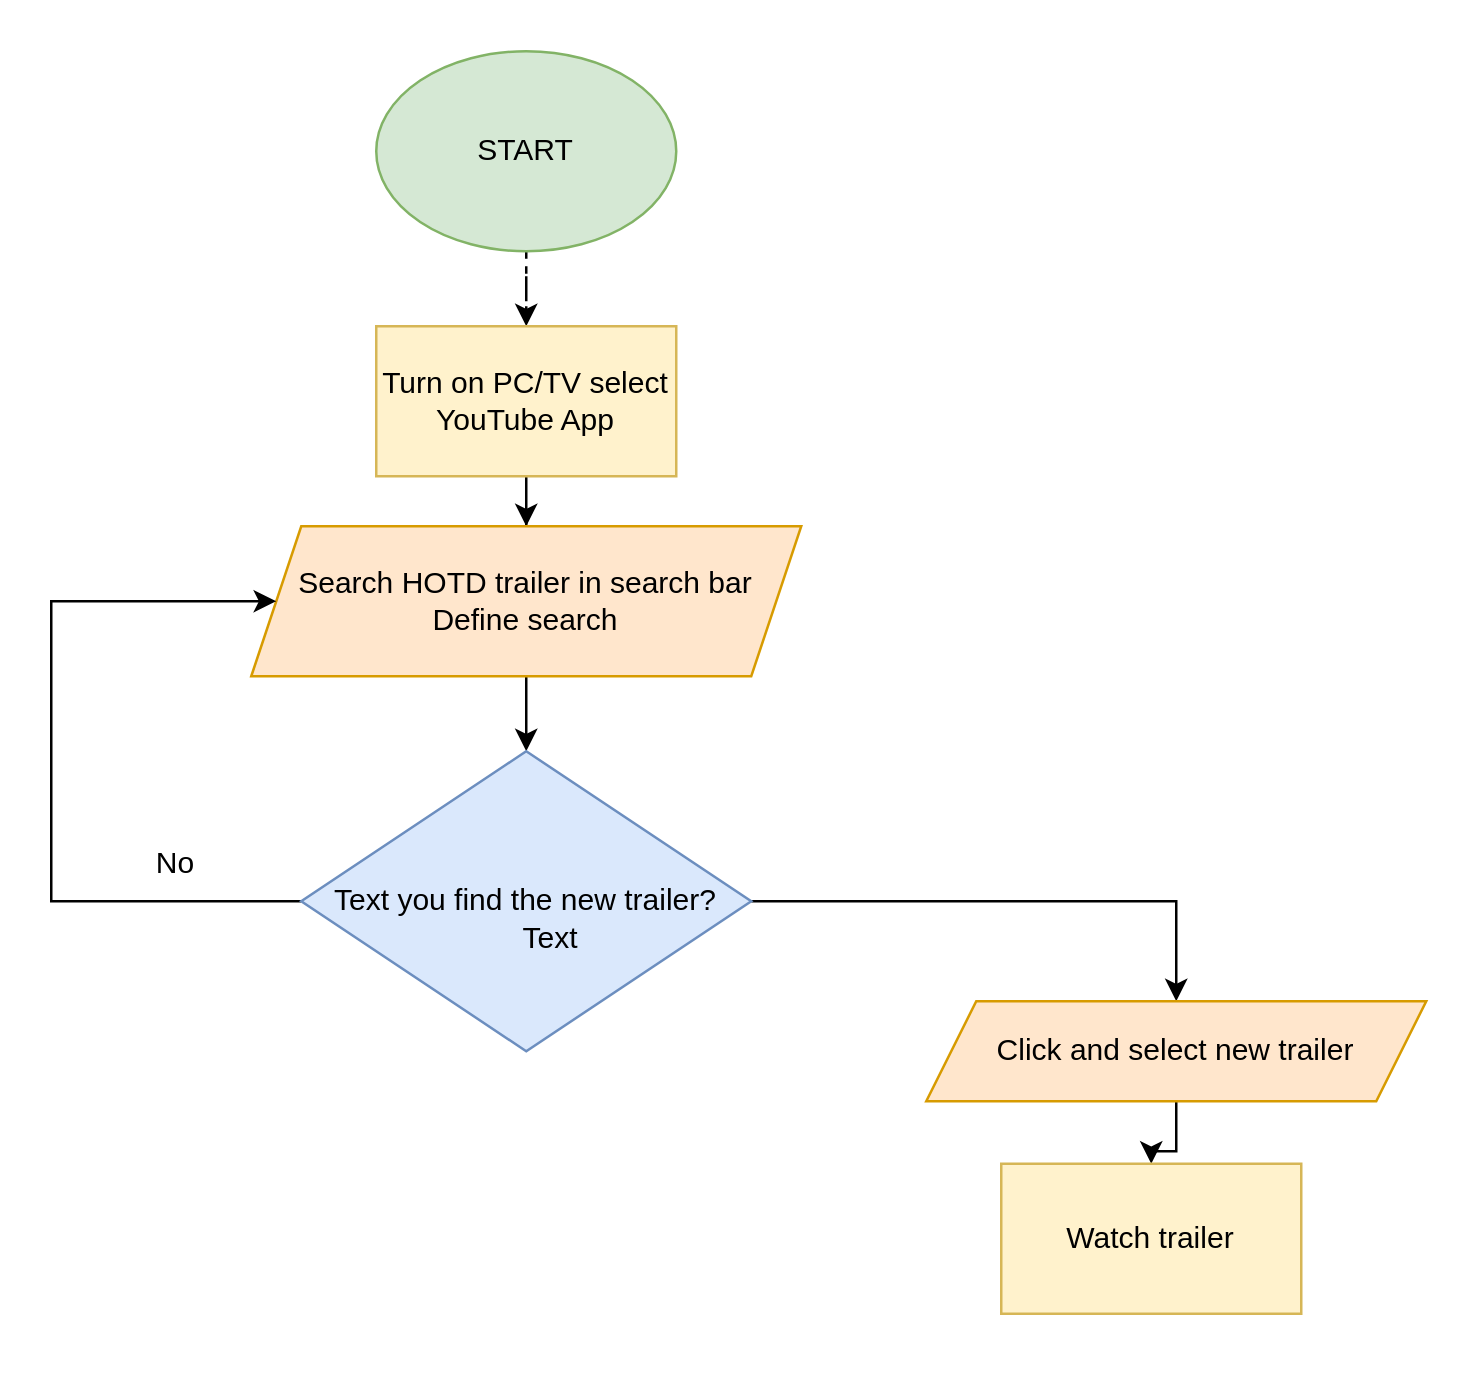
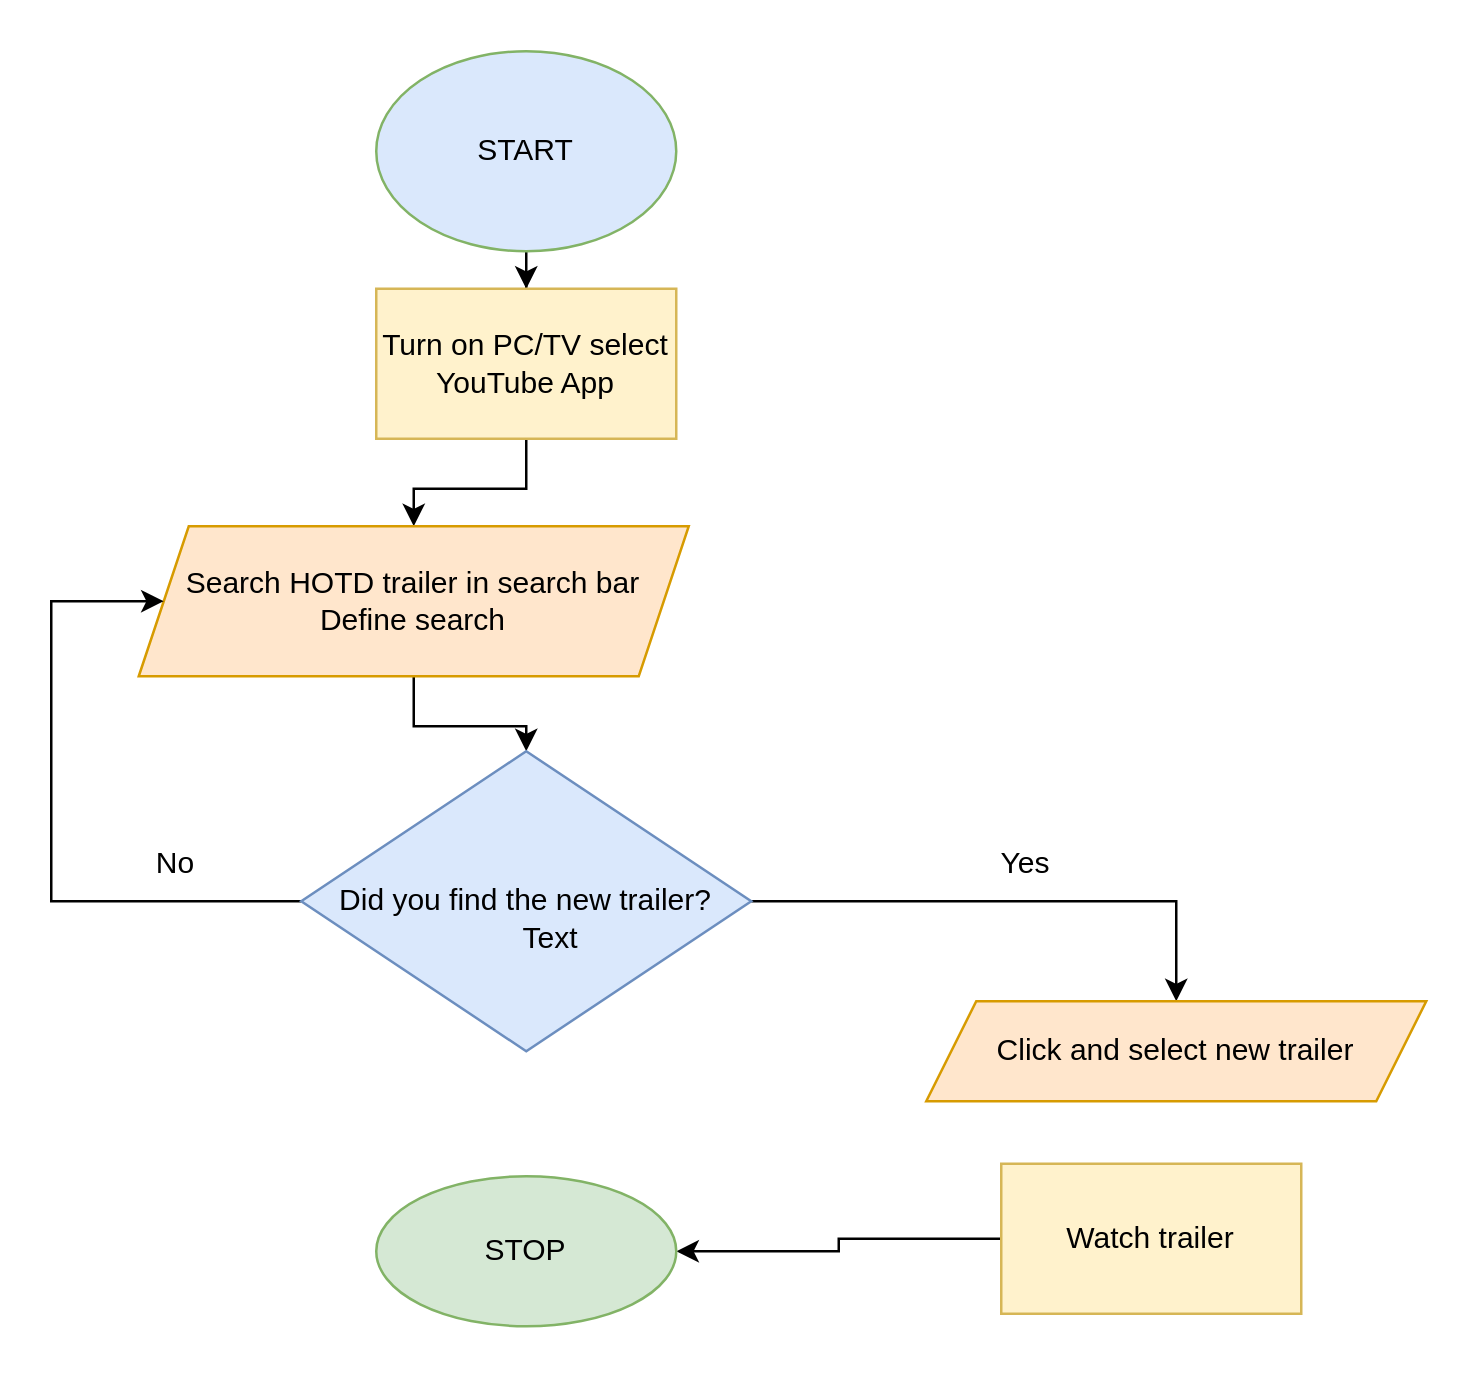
node "START": fillcolor #d5e8d4 -> #dae8fc
node "Turn on PC/TV select YouTube App": moved (526, 401) -> (526, 364)
node "Search HOTD trailer in search bar Define search": moved (526, 601) -> (414, 601)
node "Yes": added
node "Text you find the new trailer?": label "Text you find the new trailer?" -> "Did you find the new trailer?"
edge "Click and select new trailer" -> "Watch trailer": removed
edge "Watch trailer" -> "STOP": added
node "STOP": added
